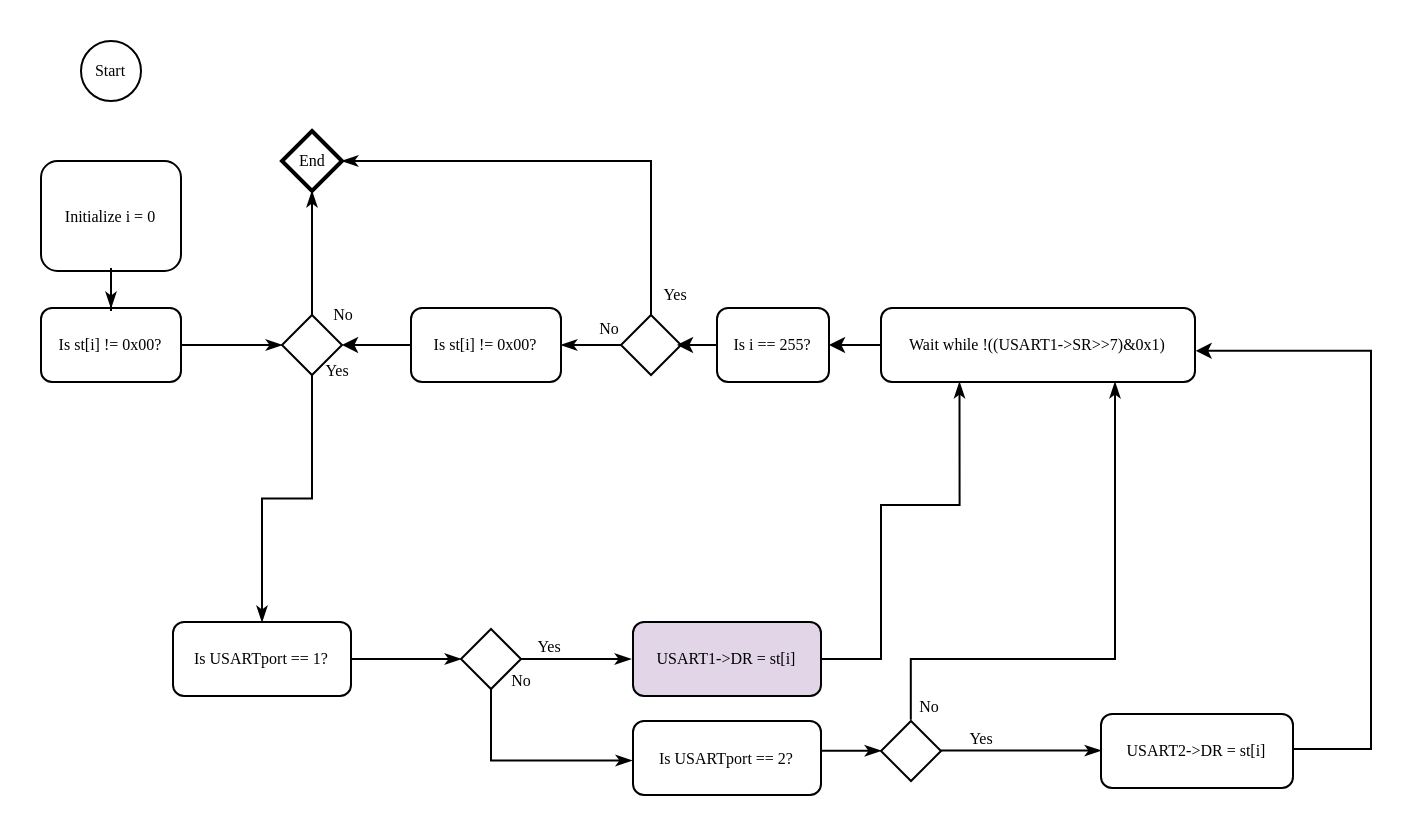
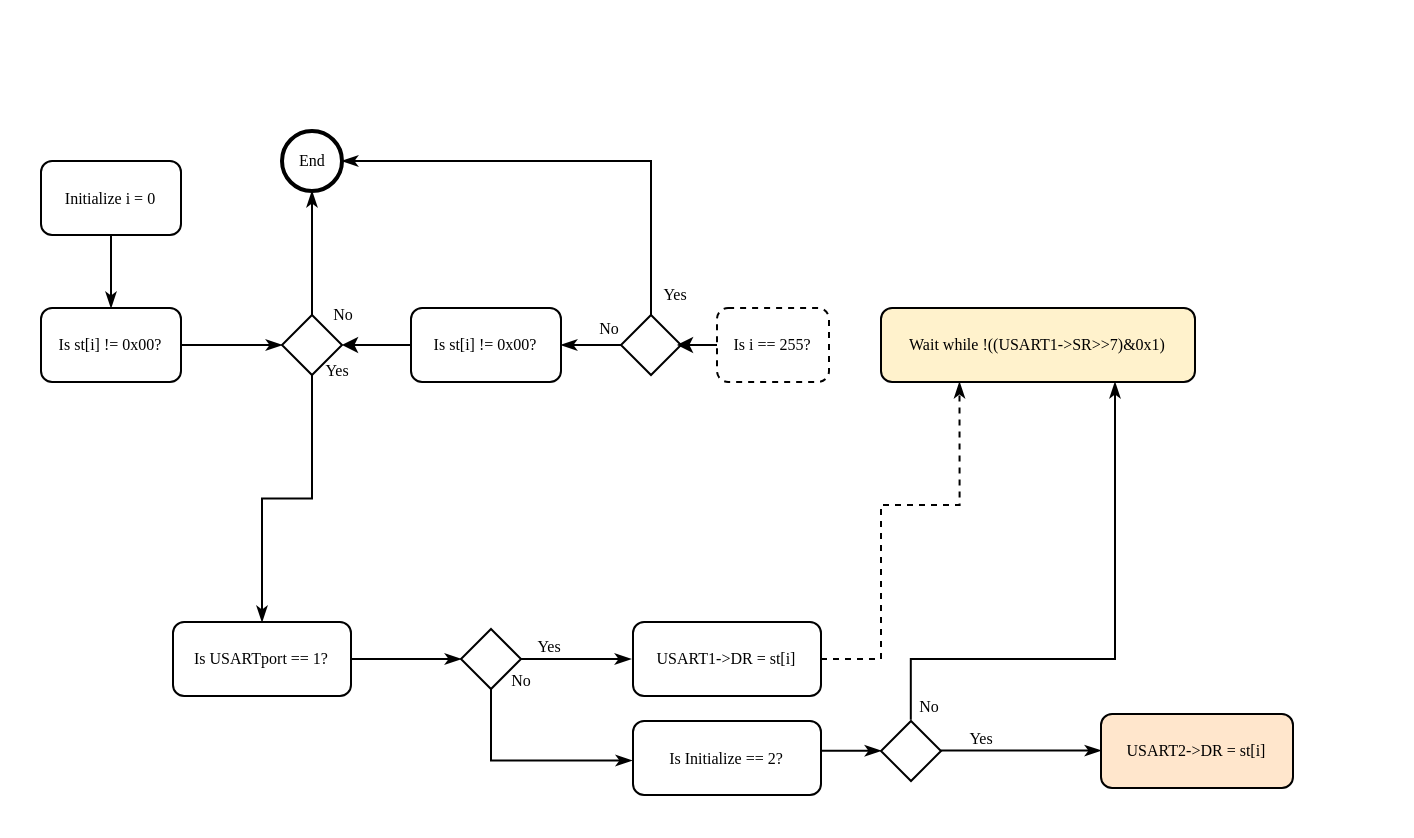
node "Start": removed
node "End": shape diamond -> ellipse
node "Initialize i = 0": size 140x110 -> 140x74
node "Is i == 255?": style solid -> dashed
edge "Wait while !((USART1->SR>>7)&0x1)" -> "Is i == 255?": removed
node "Wait while !((USART1->SR>>7)&0x1)": fillcolor #ffffff -> #fff2cc
edge "USART2->DR = st[i]" -> "Wait while !((USART1->SR>>7)&0x1)": removed
edge "USART1->DR = st[i]" -> "Wait while !((USART1->SR>>7)&0x1)": style solid -> dashed
node "USART1->DR = st[i]": fillcolor #e1d5e7 -> #ffffff
node "USART2->DR = st[i]": fillcolor #ffffff -> #ffe6cc
node "Is USARTport == 2?": label "Is USARTport == 2?" -> "Is Initialize == 2?"
